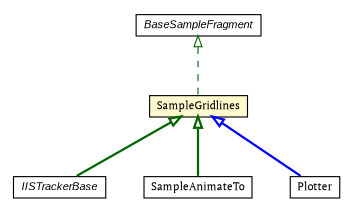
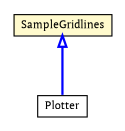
node "BaseSampleFragment": removed
node "IISTrackerBase": removed
node "SampleAnimateTo": removed
